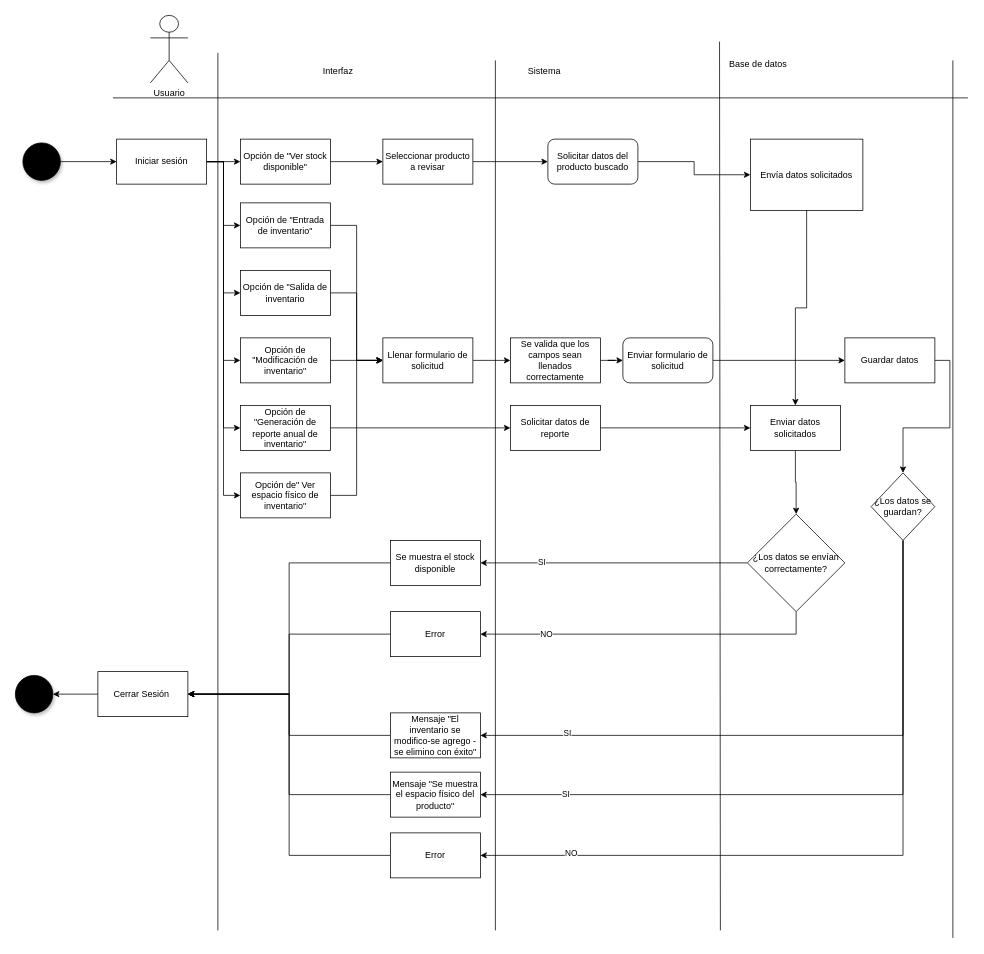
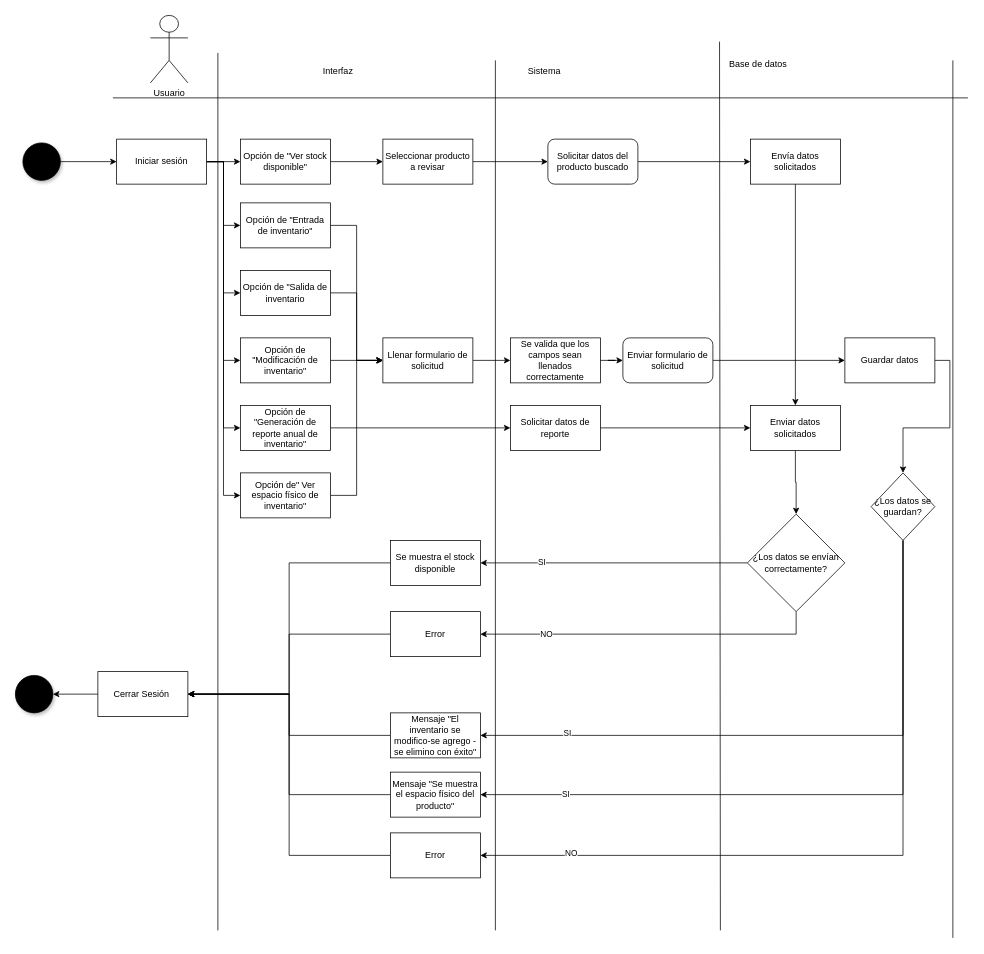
node "Envía datos solicitados": size 113x71 -> 90x45
